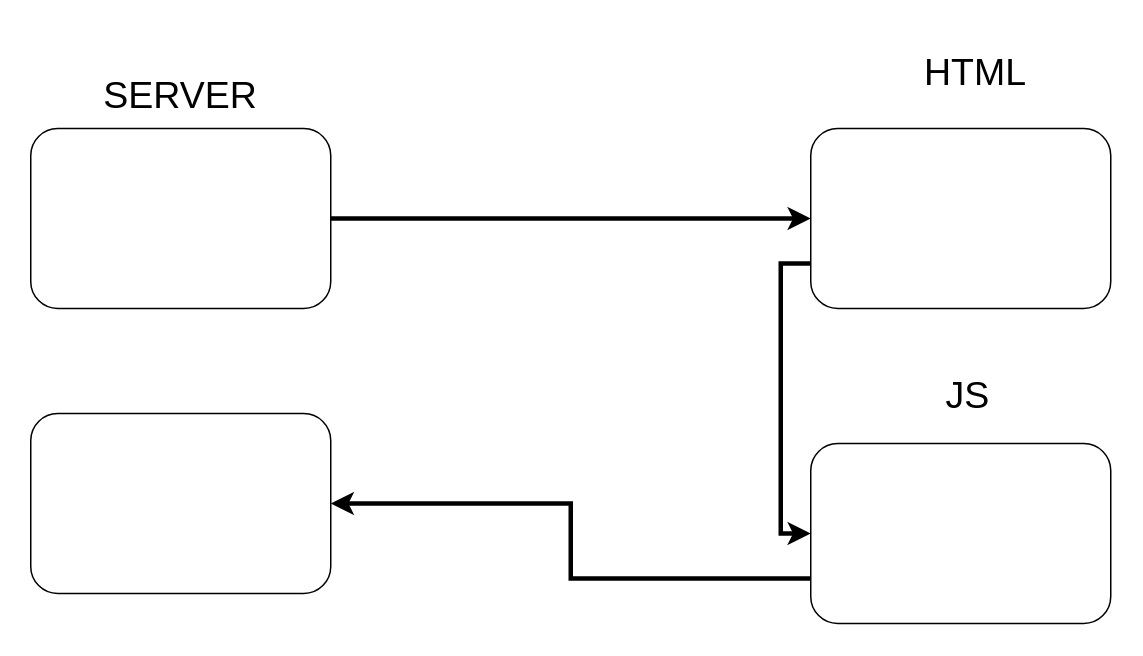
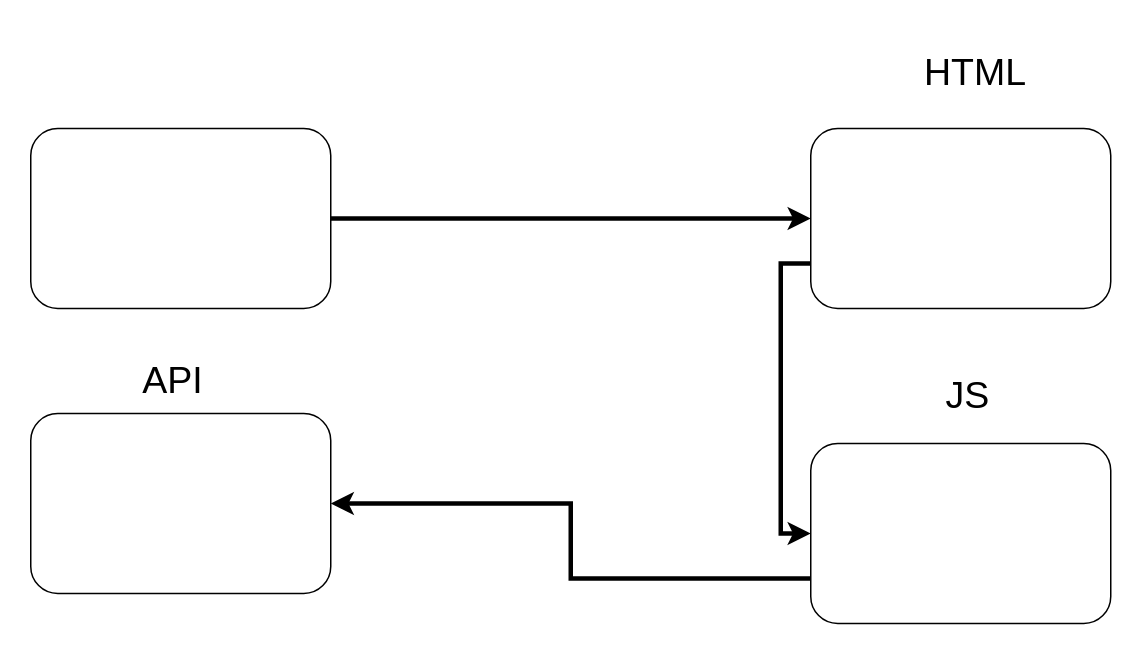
node "SERVER": removed
node "API": added
